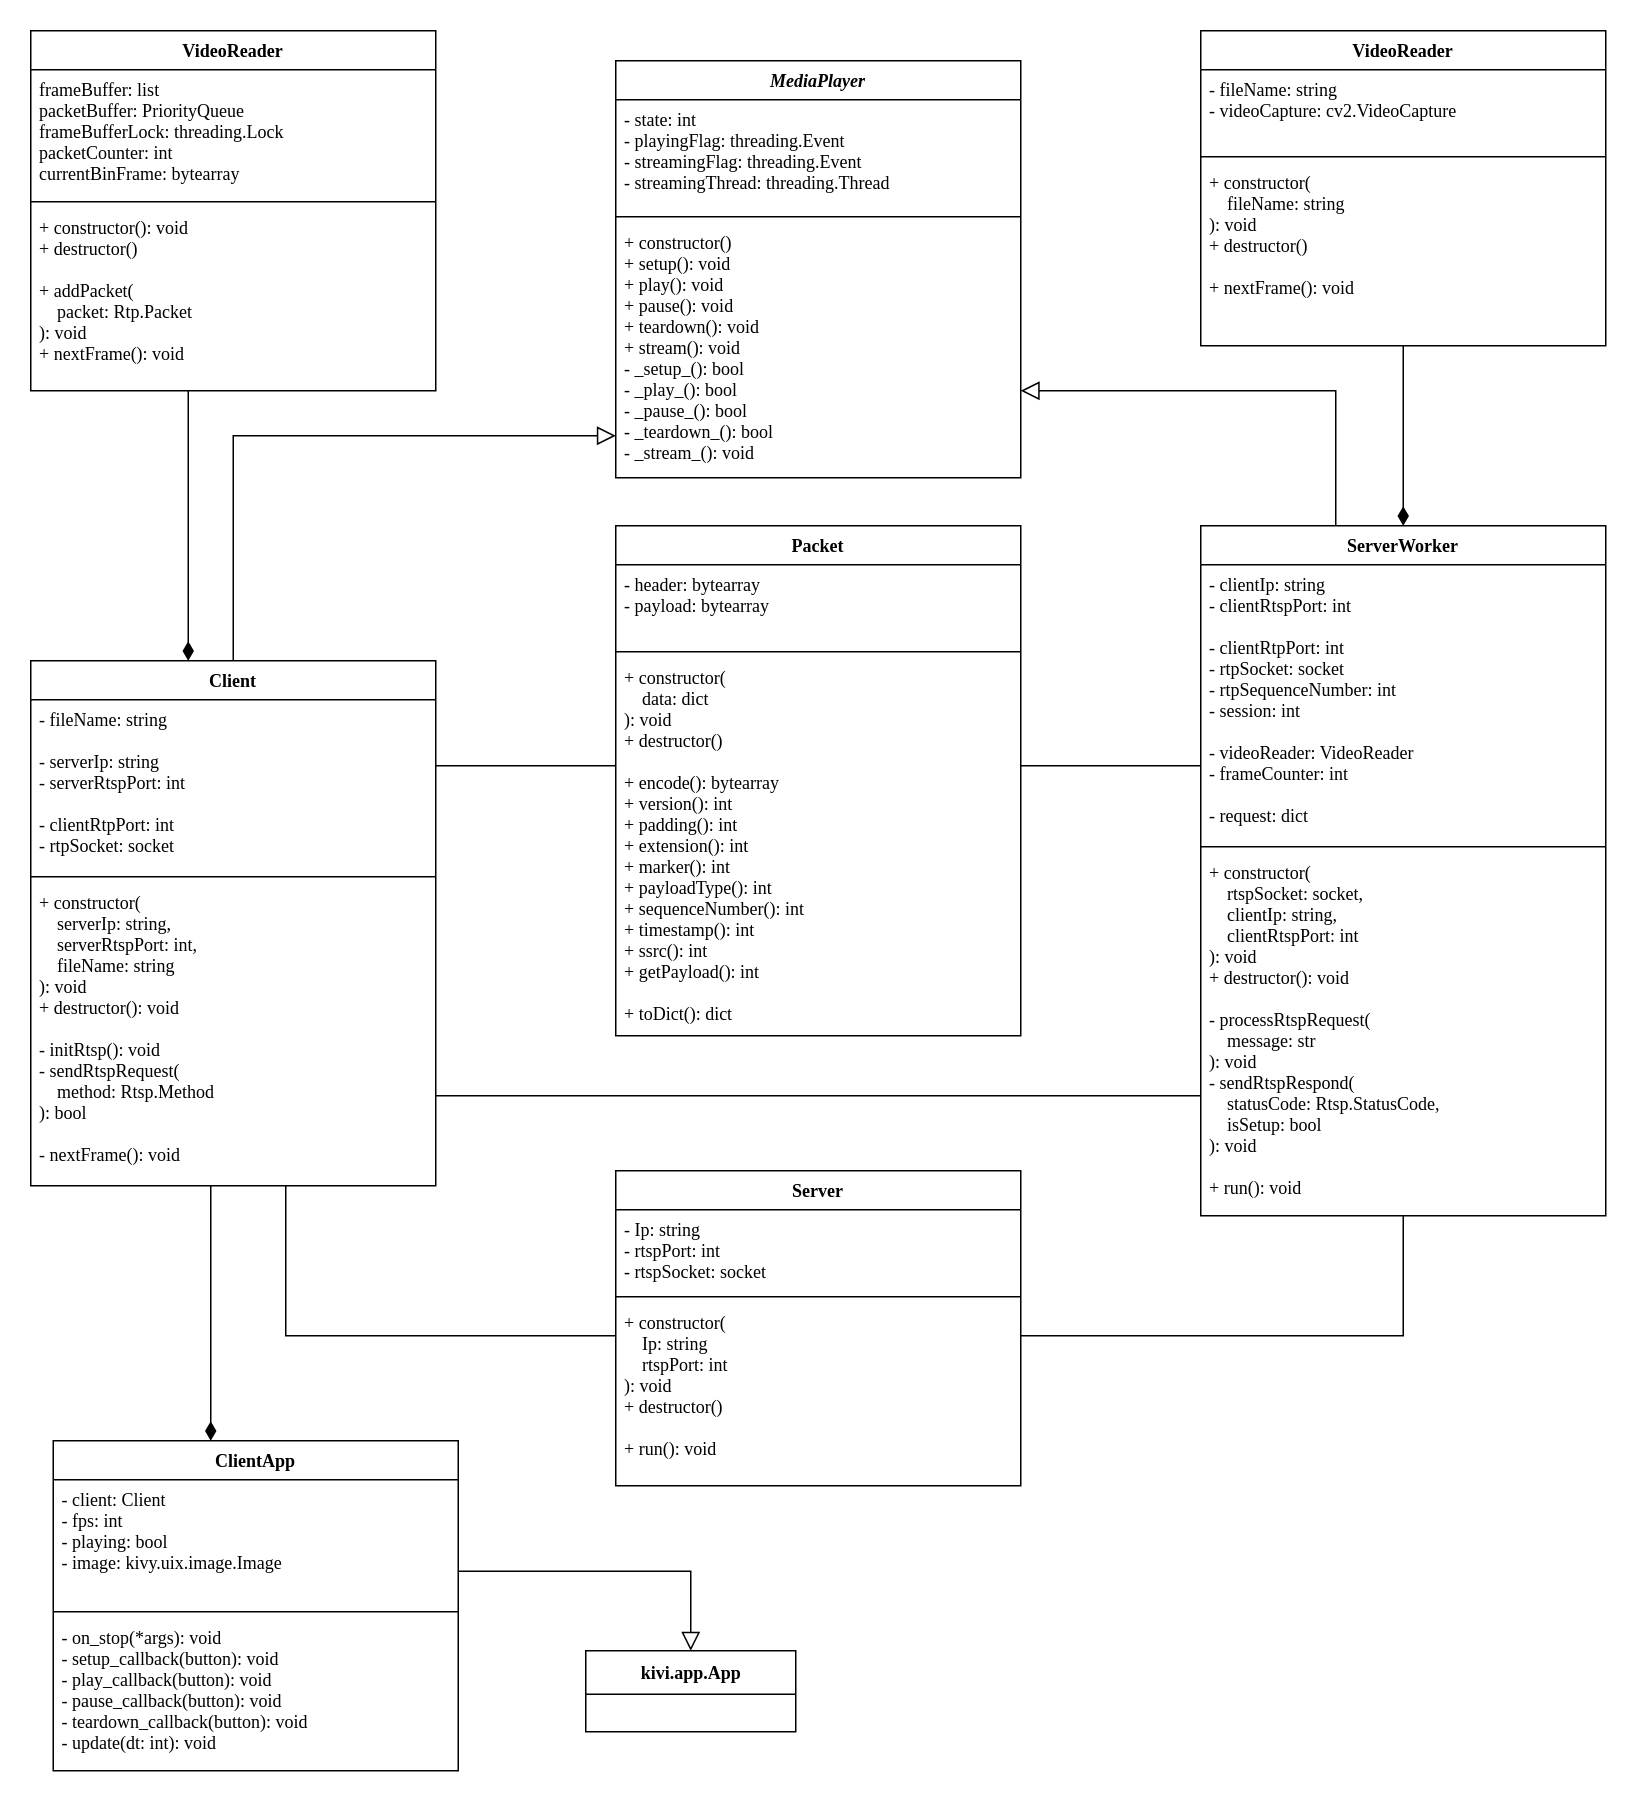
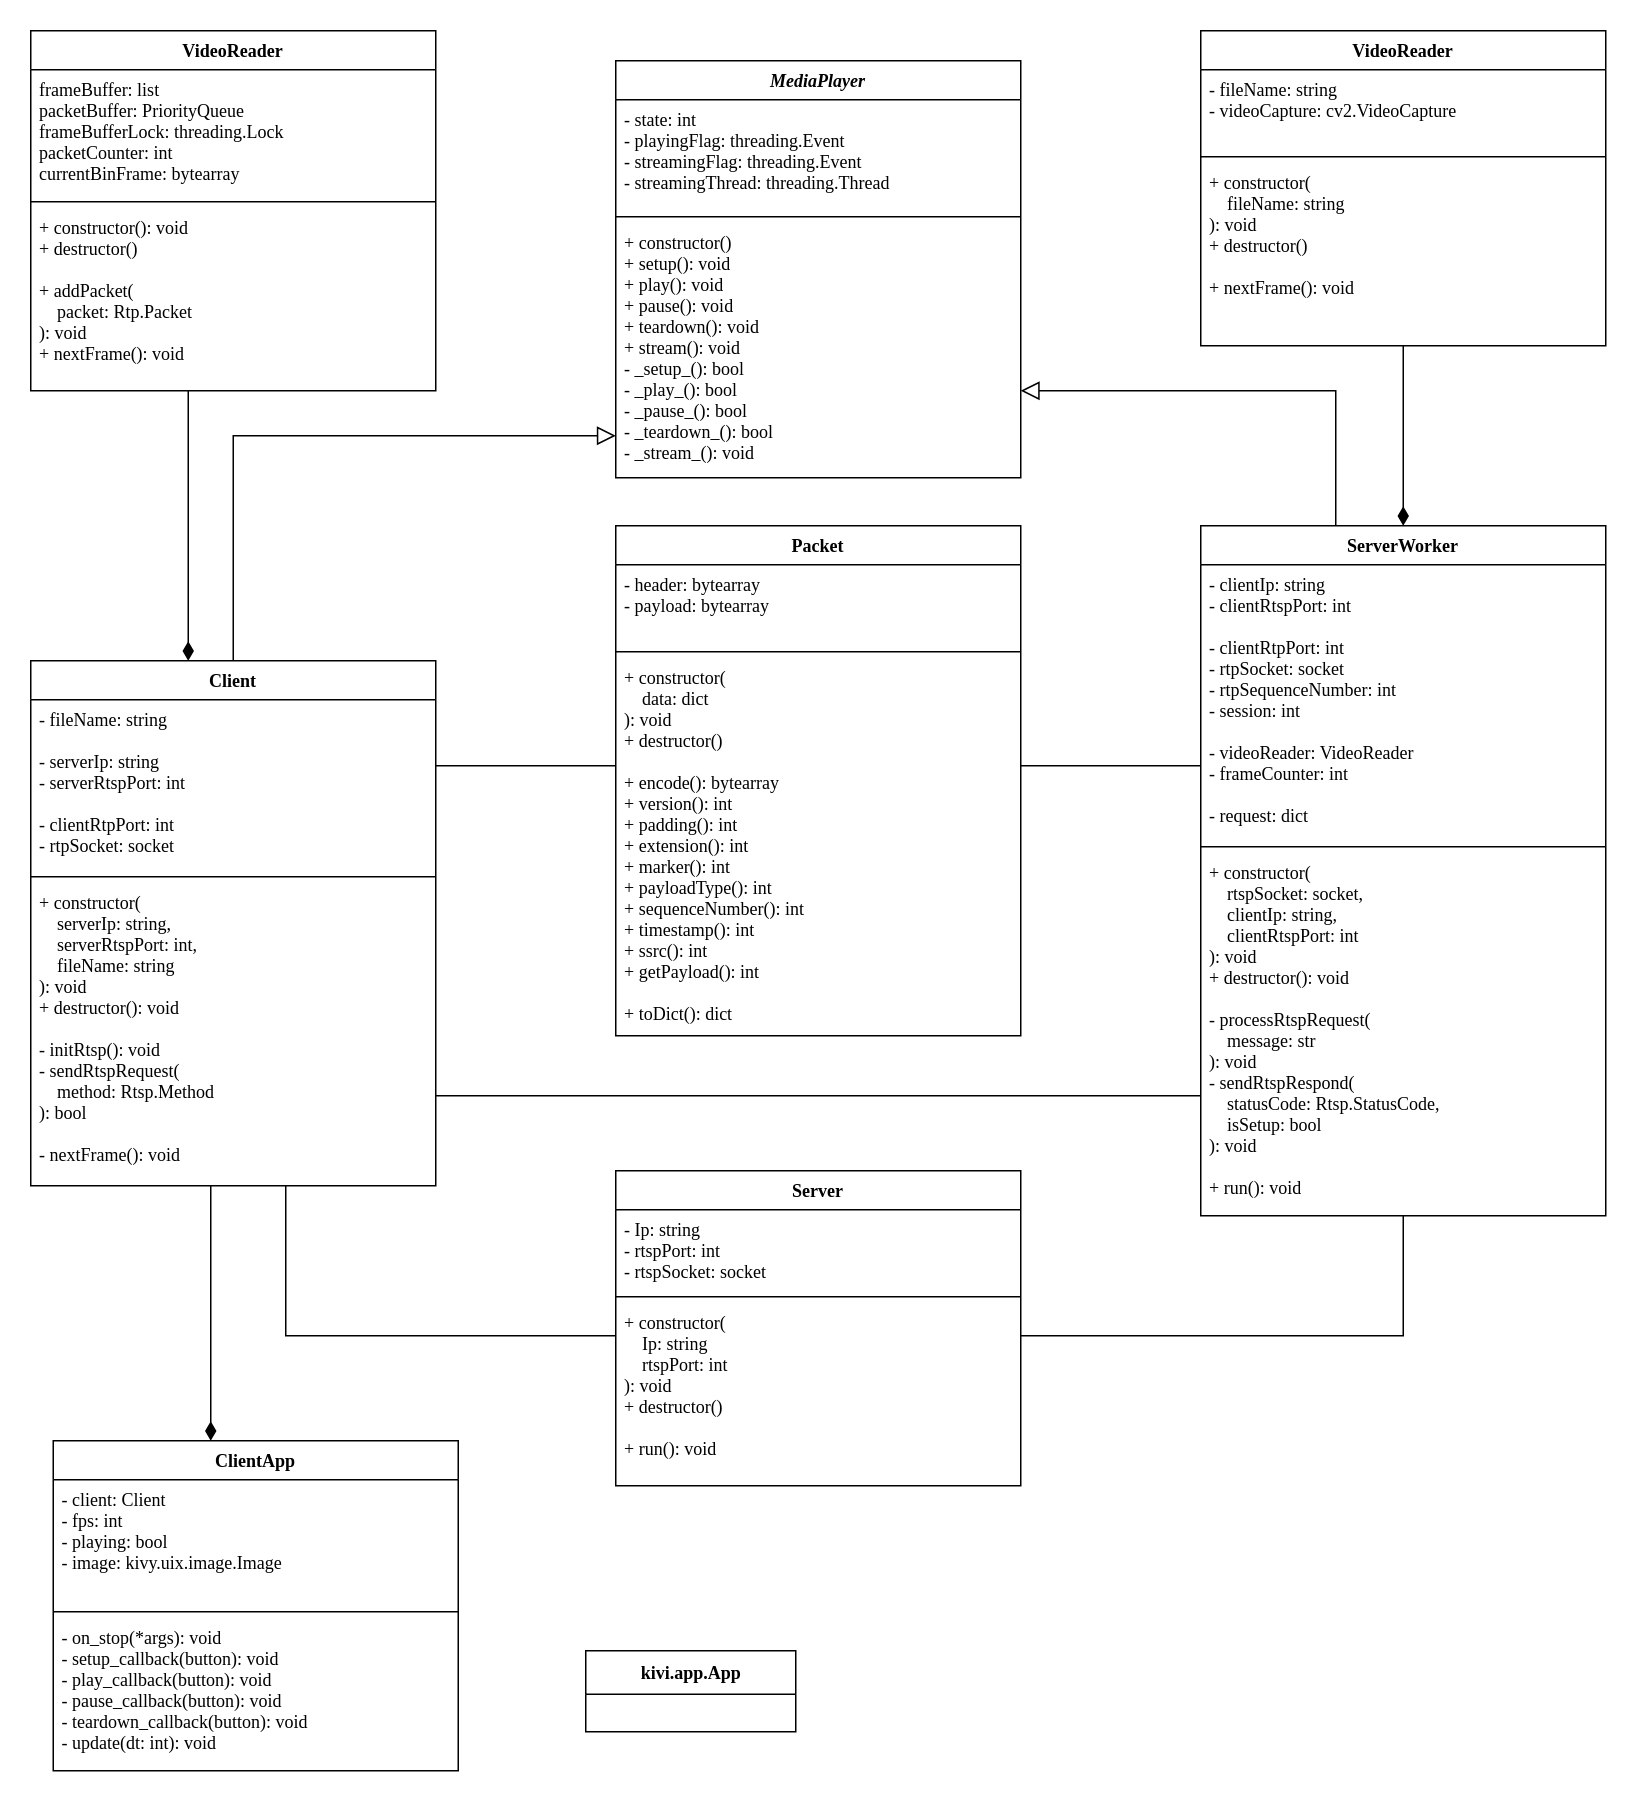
edge "ClientApp" -> "kivi.app.App": removed
